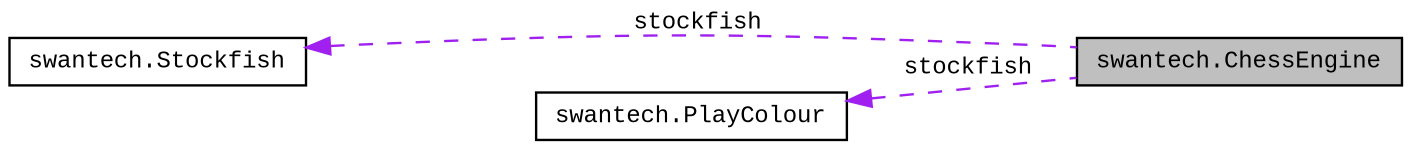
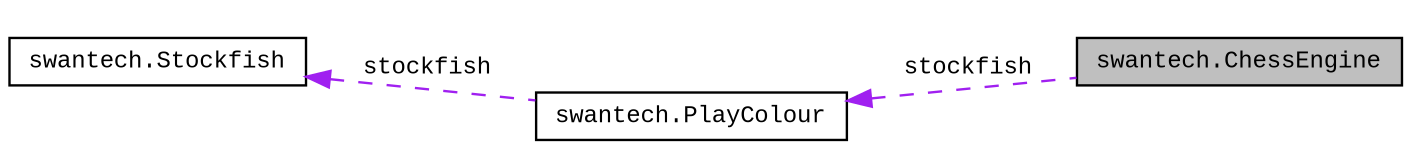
edge "swantech.ChessEngine" -> "swantech.Stockfish": now "swantech.PlayColour" -> "swantech.Stockfish"
